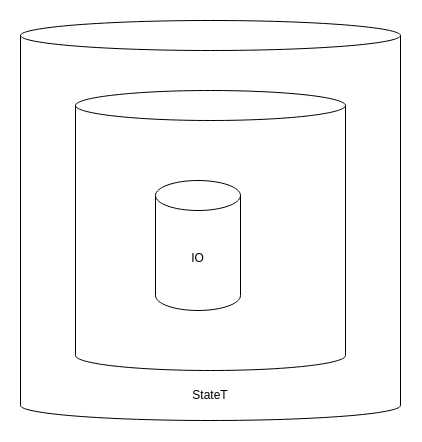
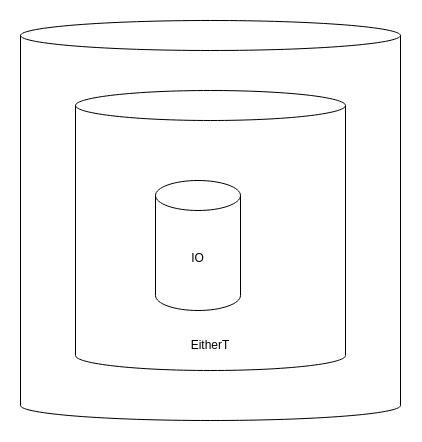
node "EitherT": added
node "StateT": removed
